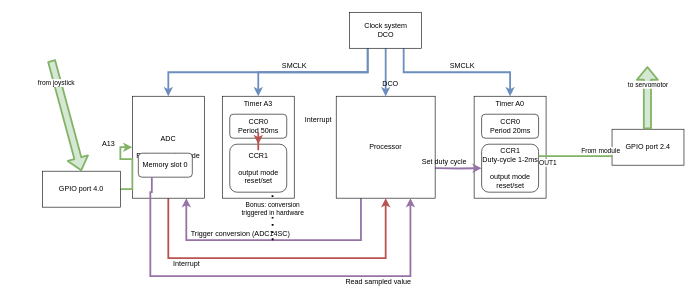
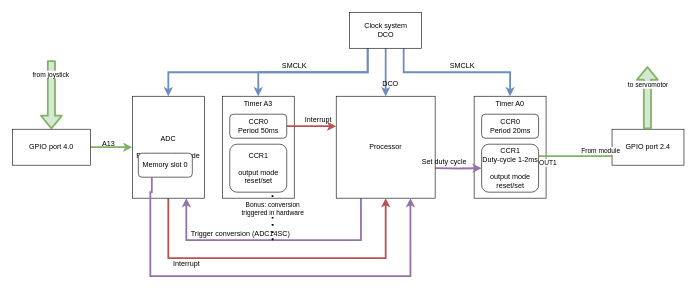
edge "CCR0 Period 50ms" -> "CCR1 output mode reset/set": now "CCR0 Period 50ms" -> "Processor"
node "GPIO port 4.0": moved (81, 189) -> (51, 147)
node "Read sampled value": removed
